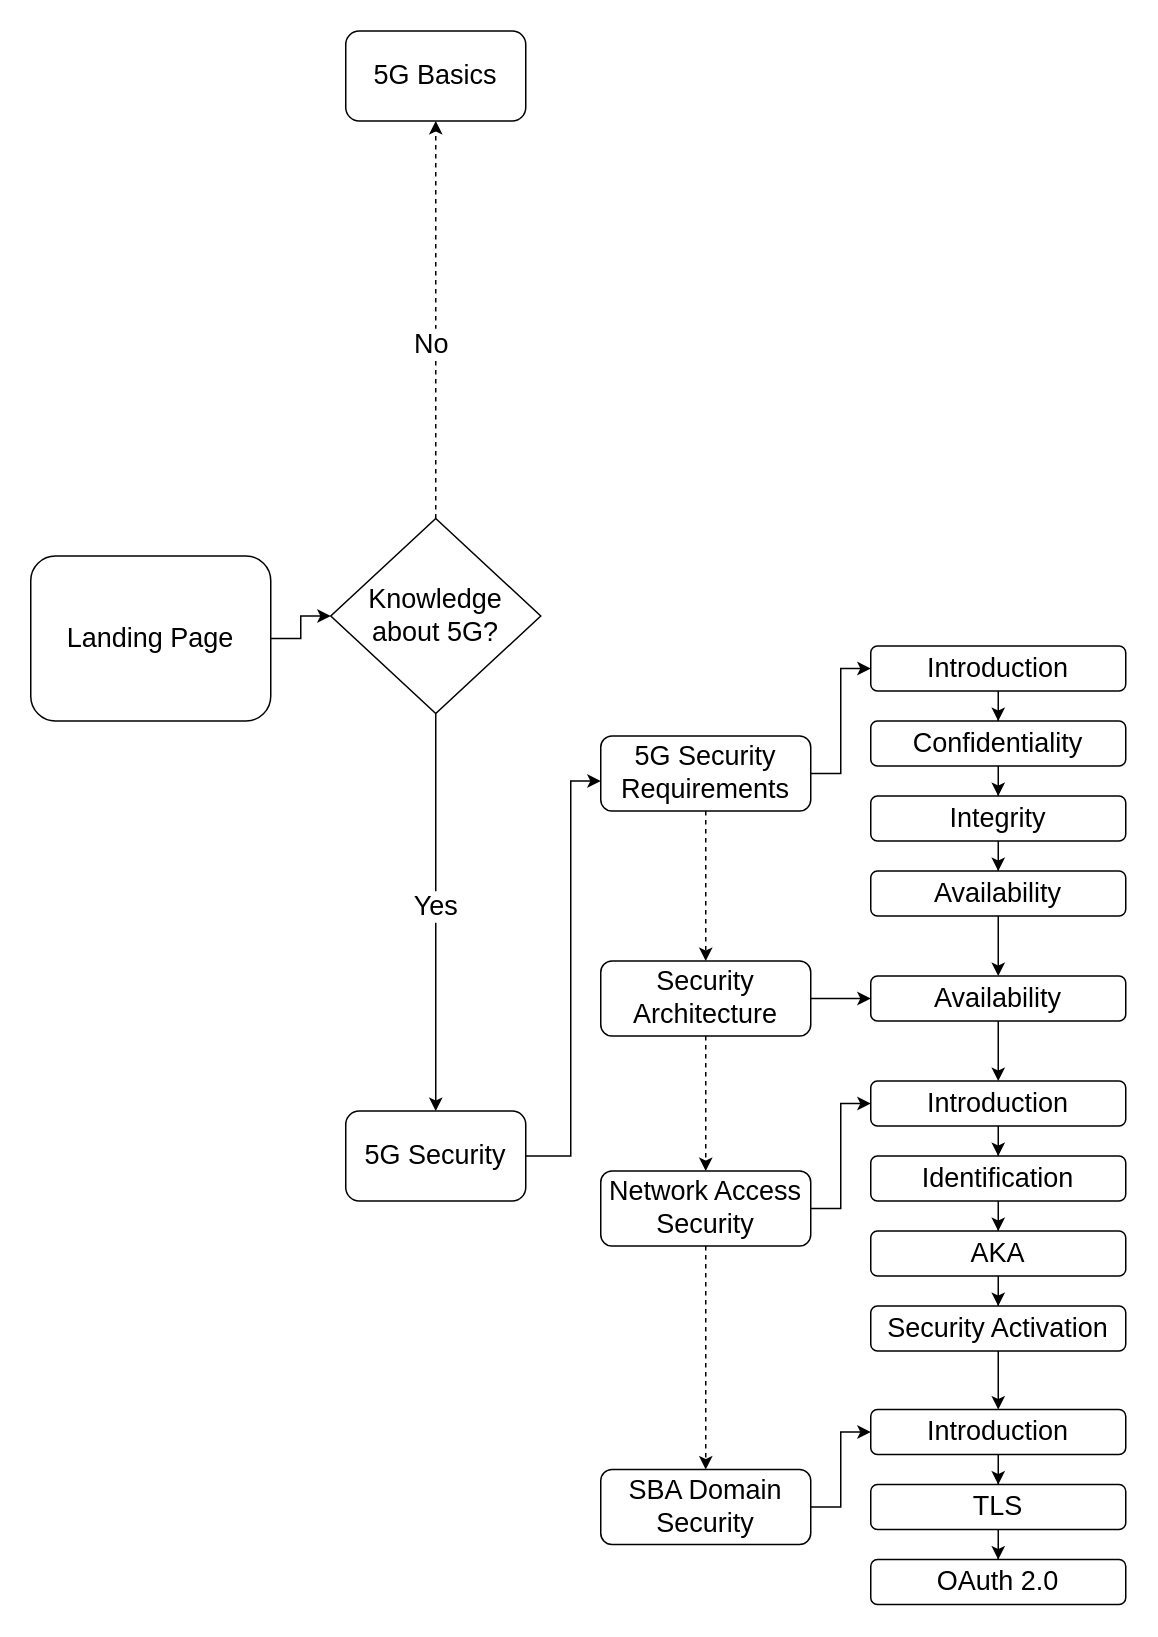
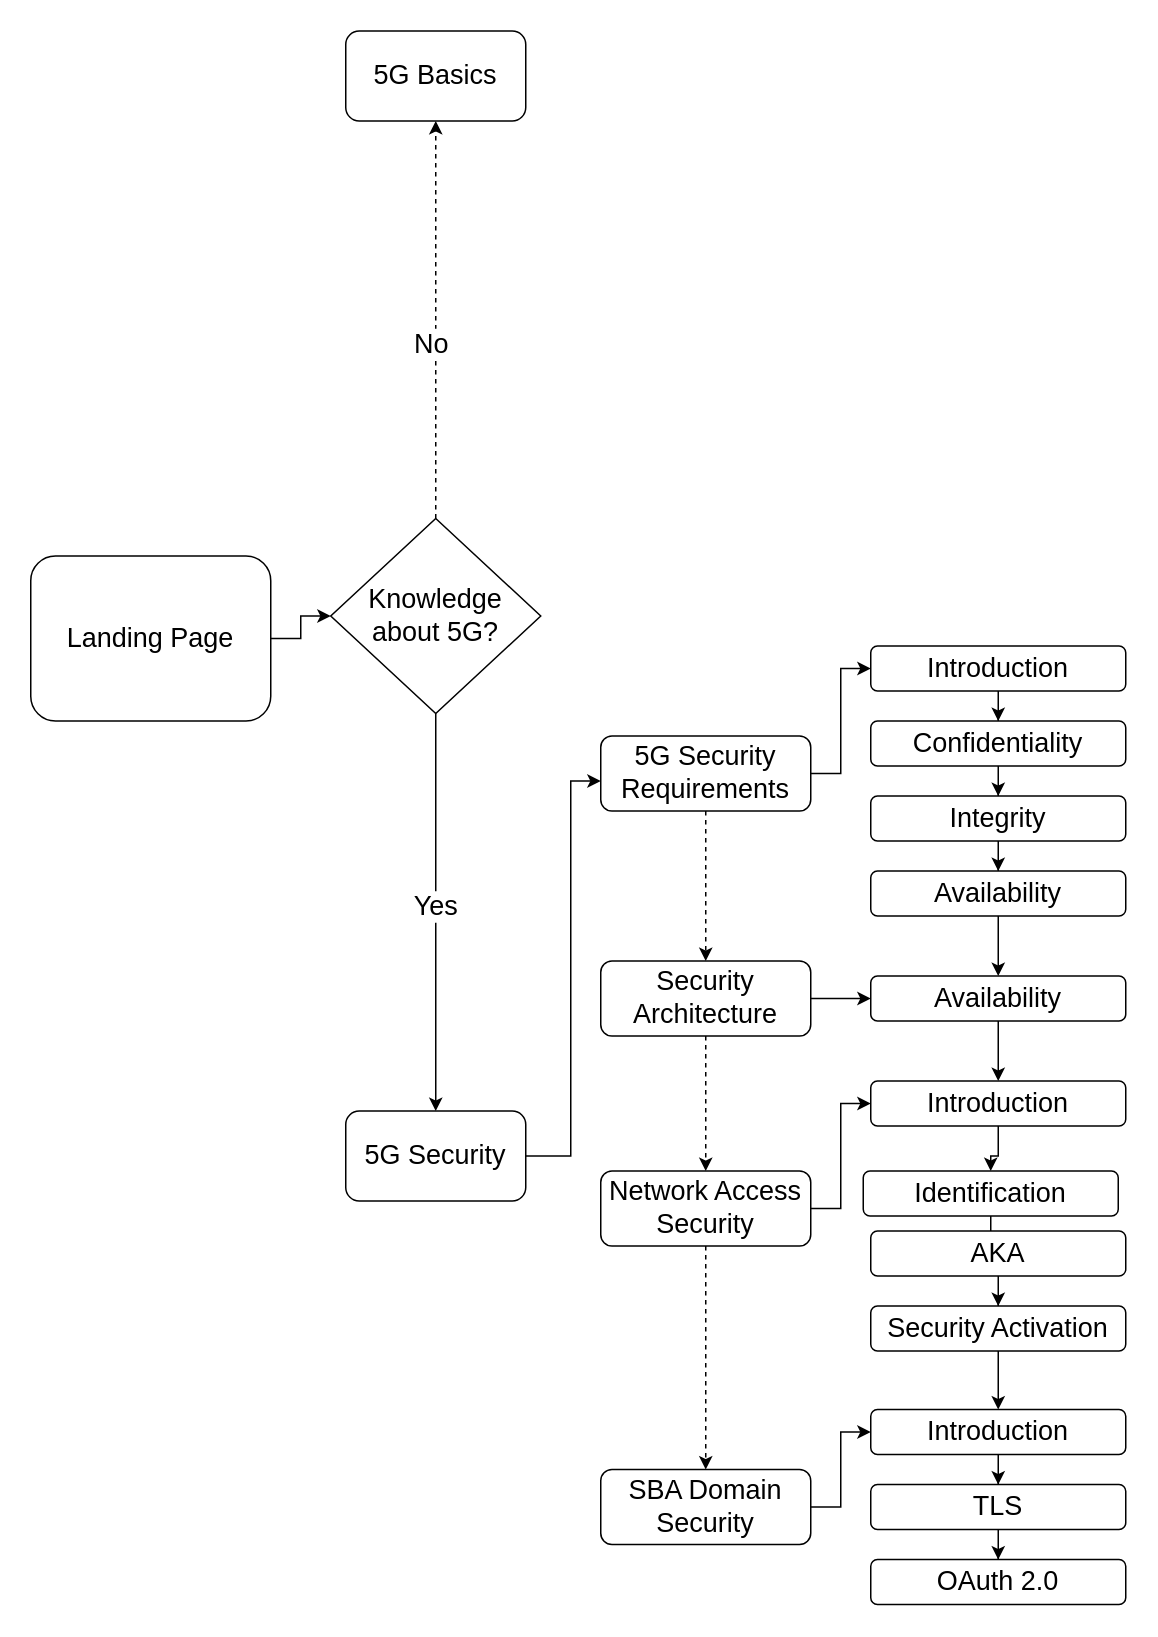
node "Identification": moved (998, 1178) -> (991, 1193)
